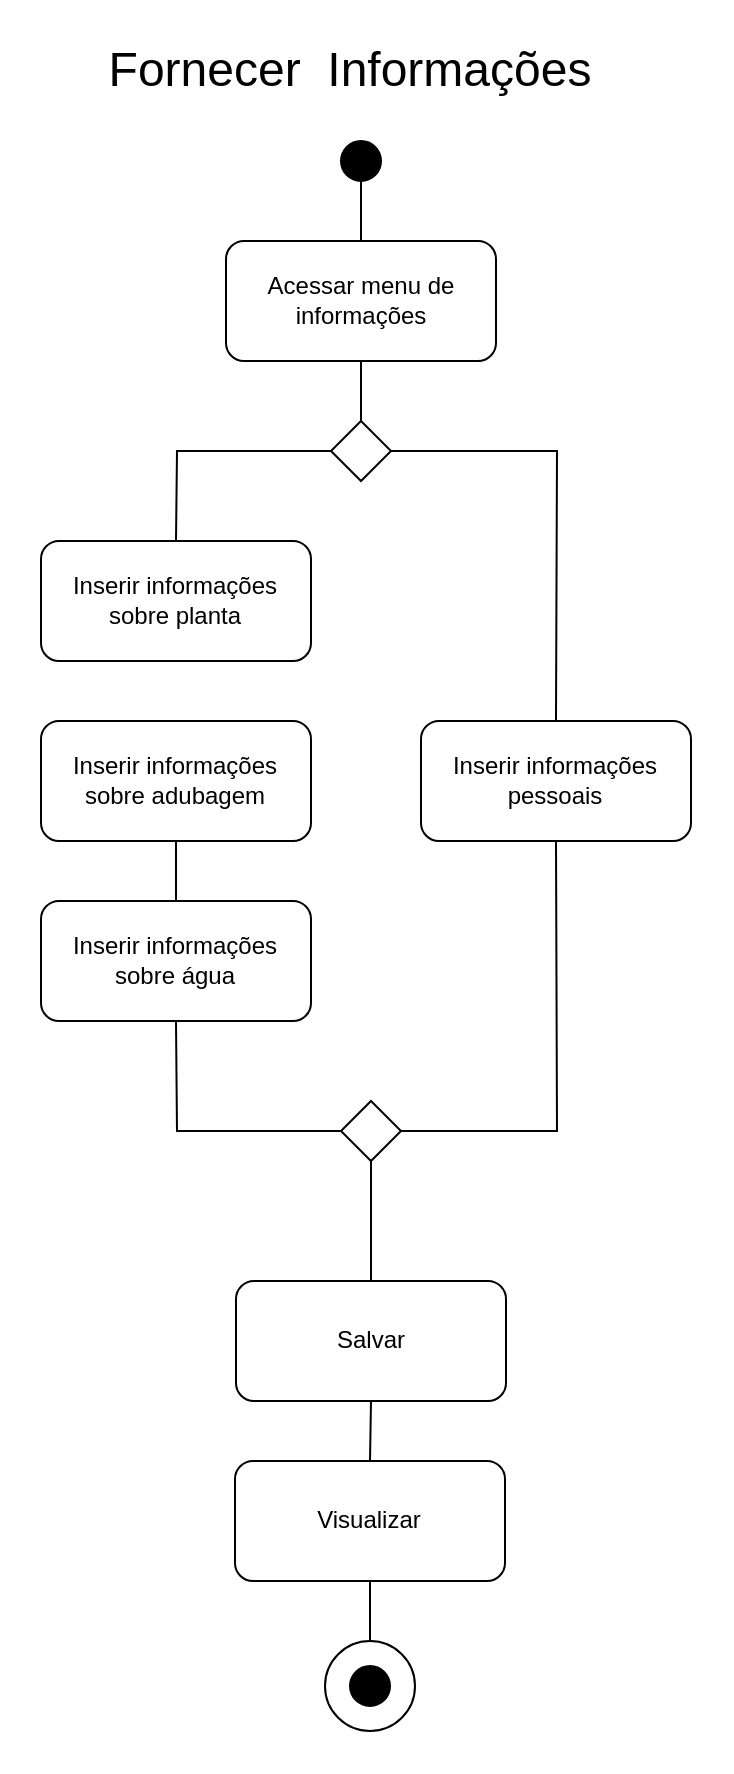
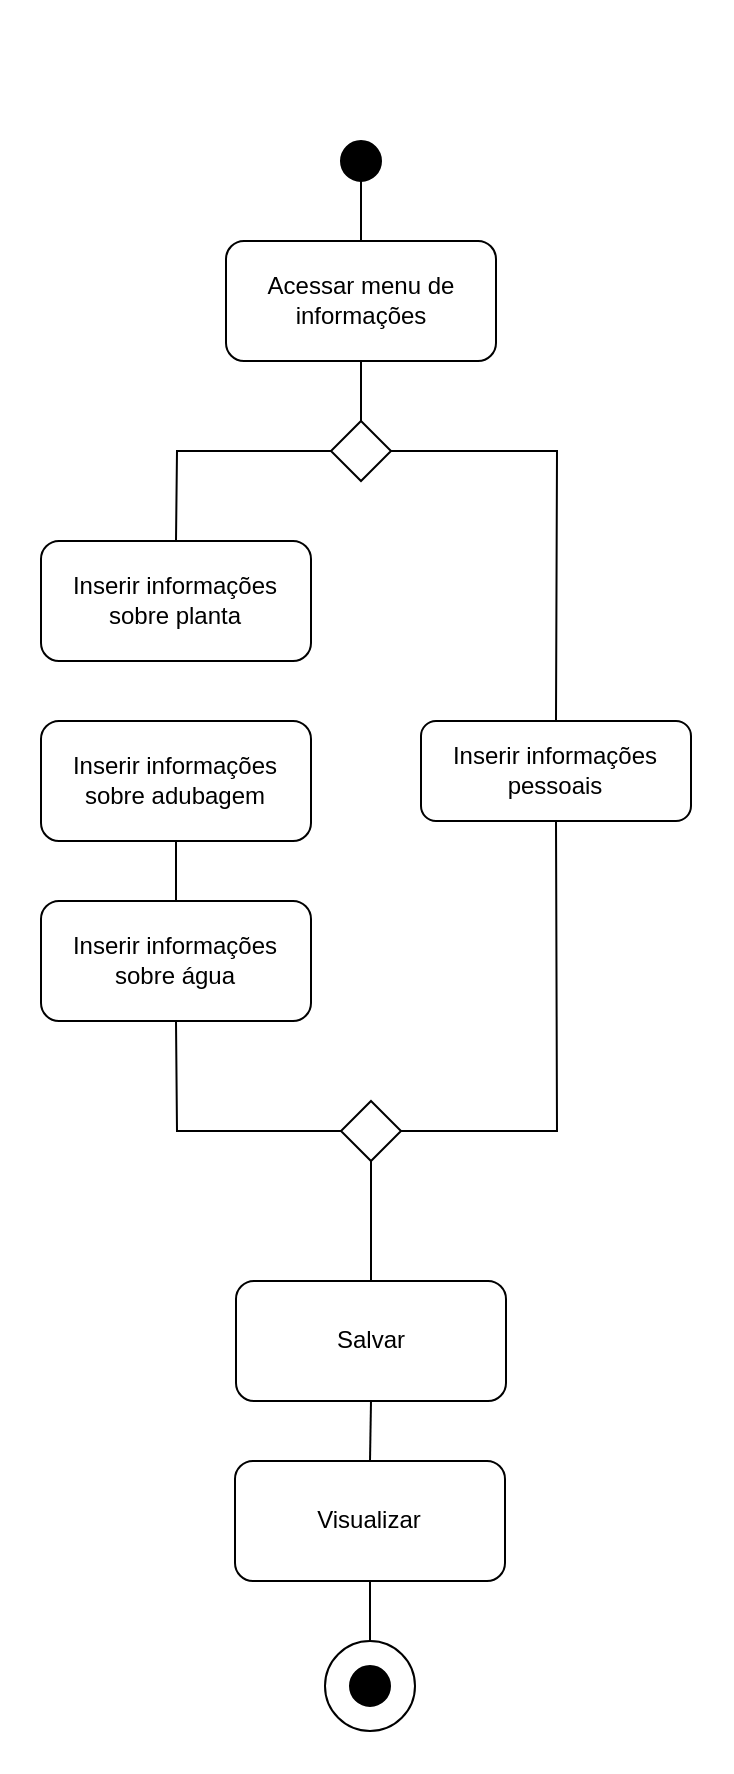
node "Fornecer Informações": removed
node "Inserir informações pessoais": size 270x120 -> 270x100
